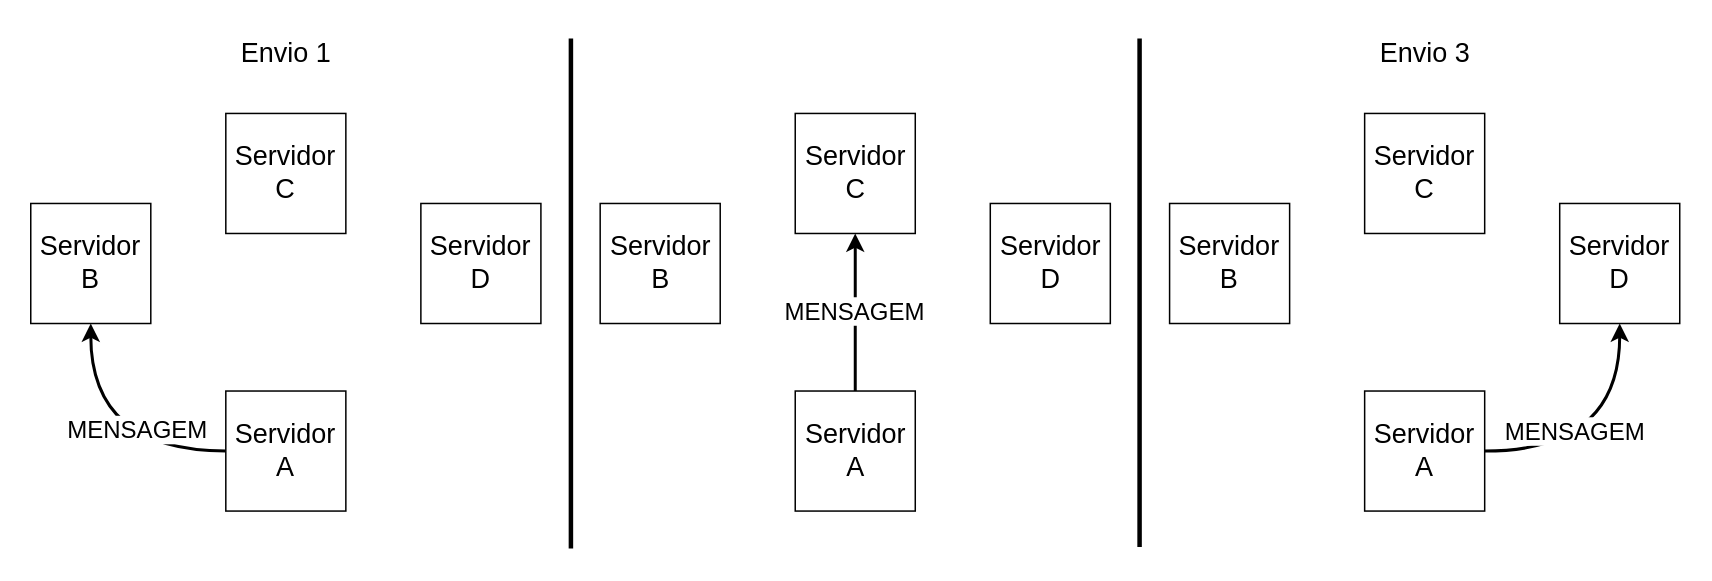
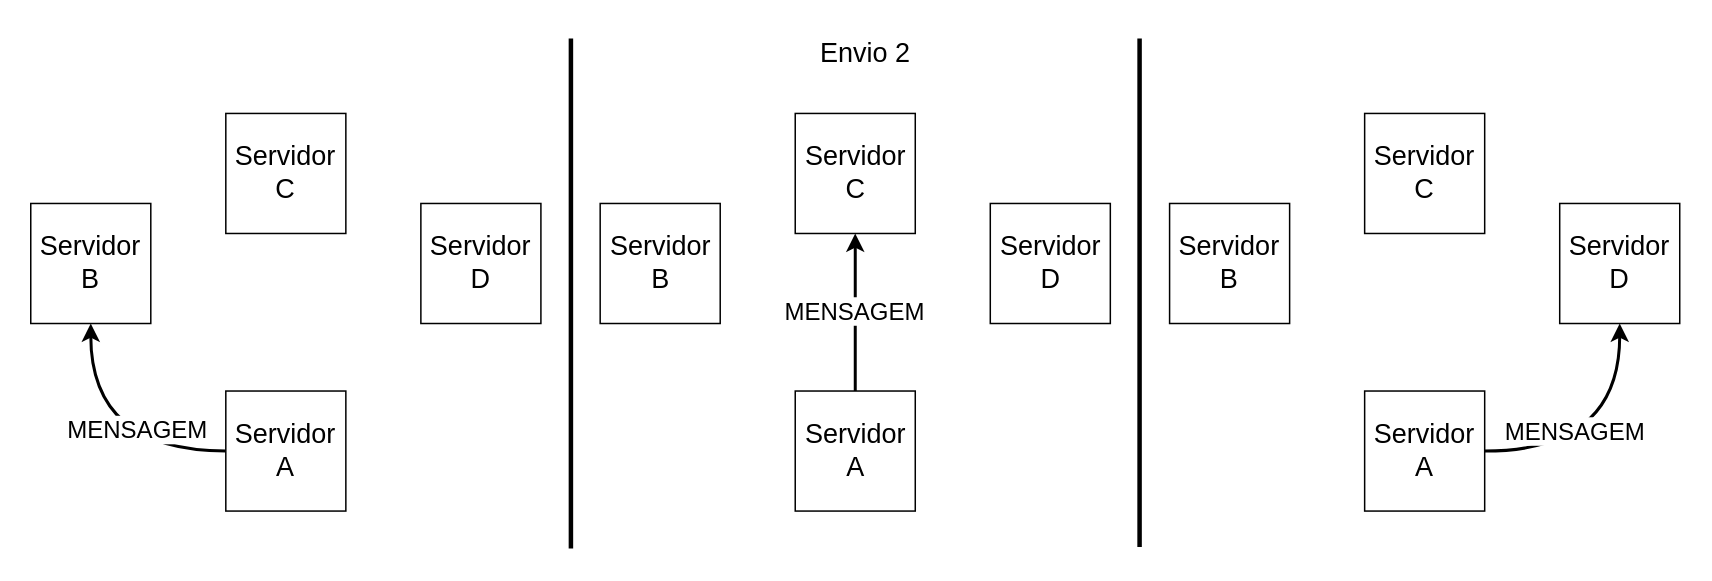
node "Envio 1": removed
node "Envio 2": added
node "Envio 3": removed
